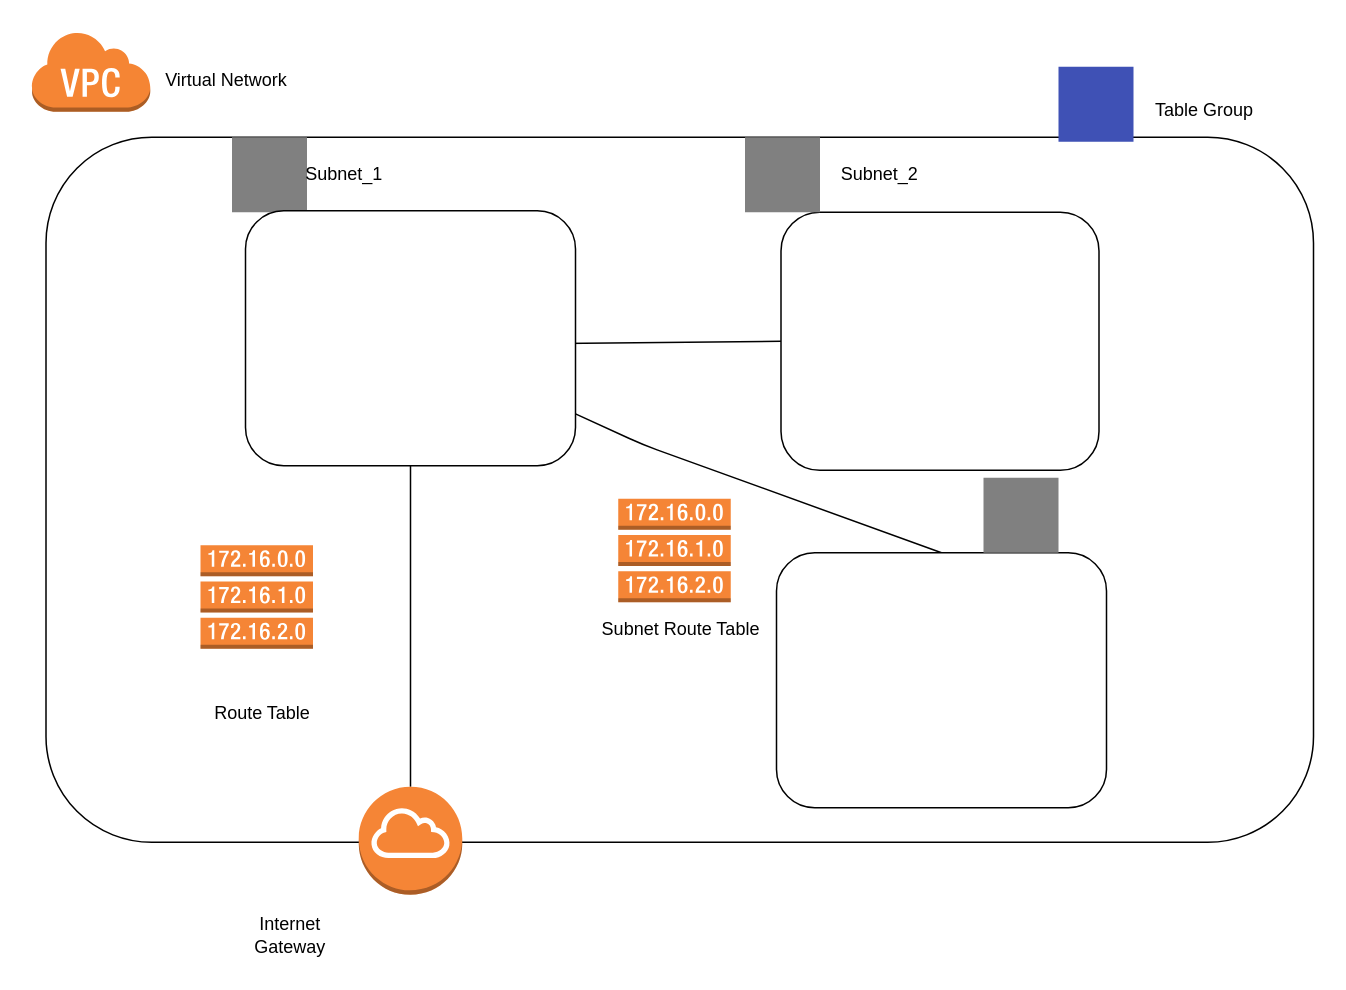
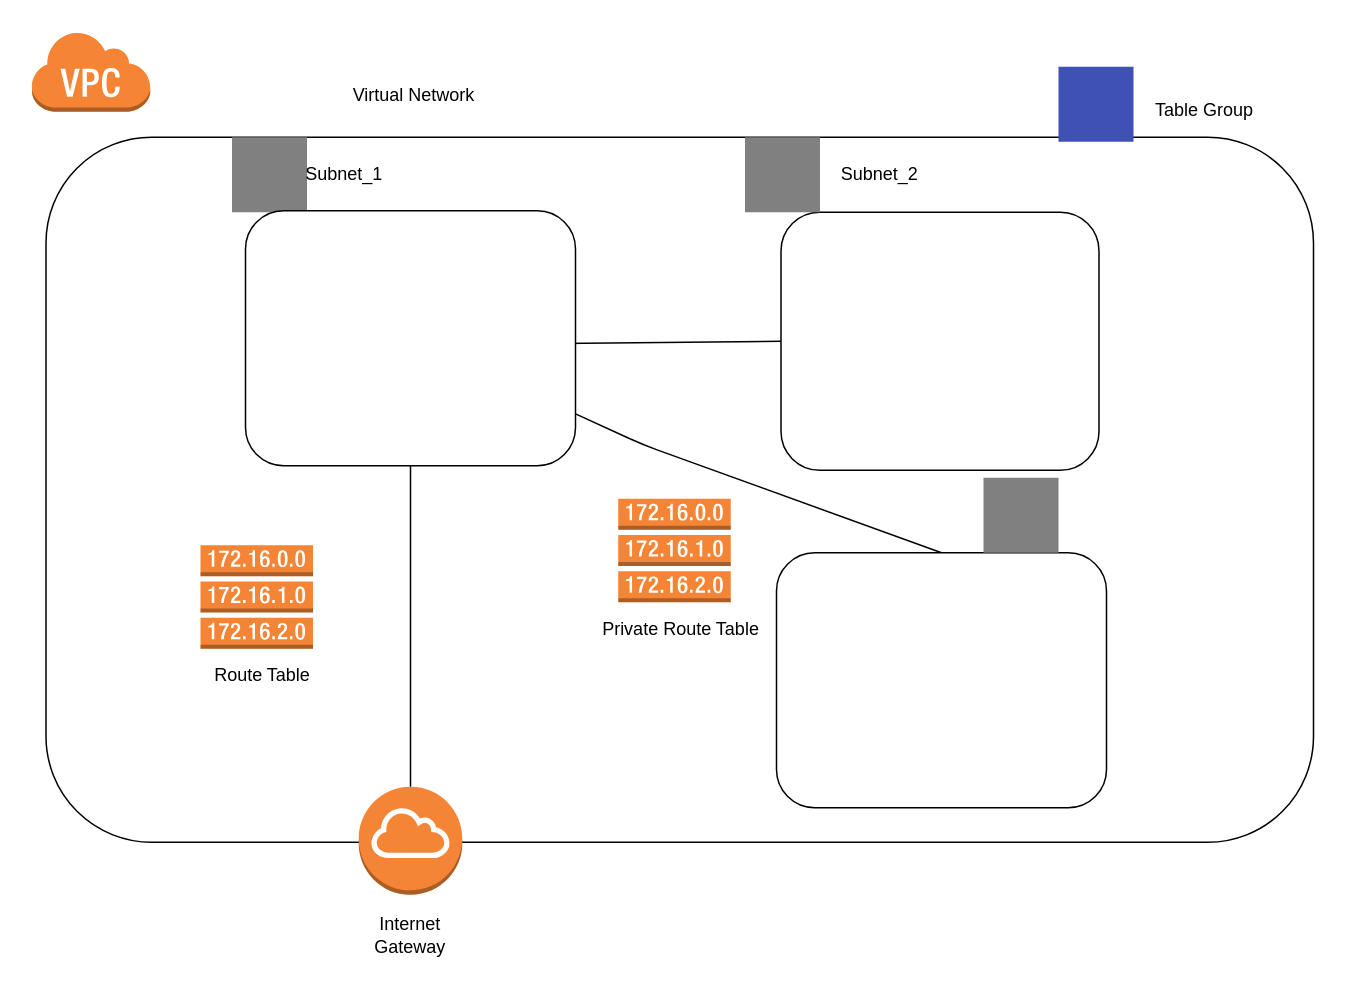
node "Virtual Network": moved (225, 80) -> (413, 95)
node "Subnet Route Table": label "Subnet Route Table" -> "Private Route Table"
node "Route Table": moved (262, 713) -> (262, 676)
node "Internet Gateway": moved (290, 935) -> (410, 935)
